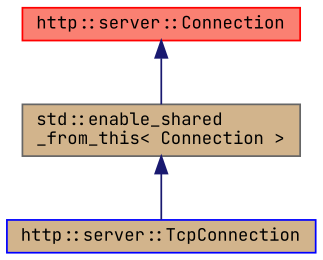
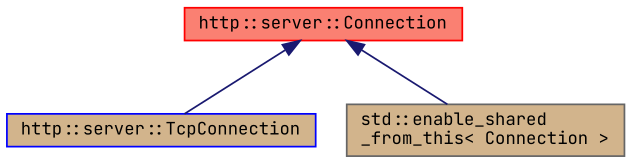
edge "http::server::TcpConnection" -> "std::enable_shared _from_this< Connection >": now "http::server::TcpConnection" -> "http::server::Connection"
